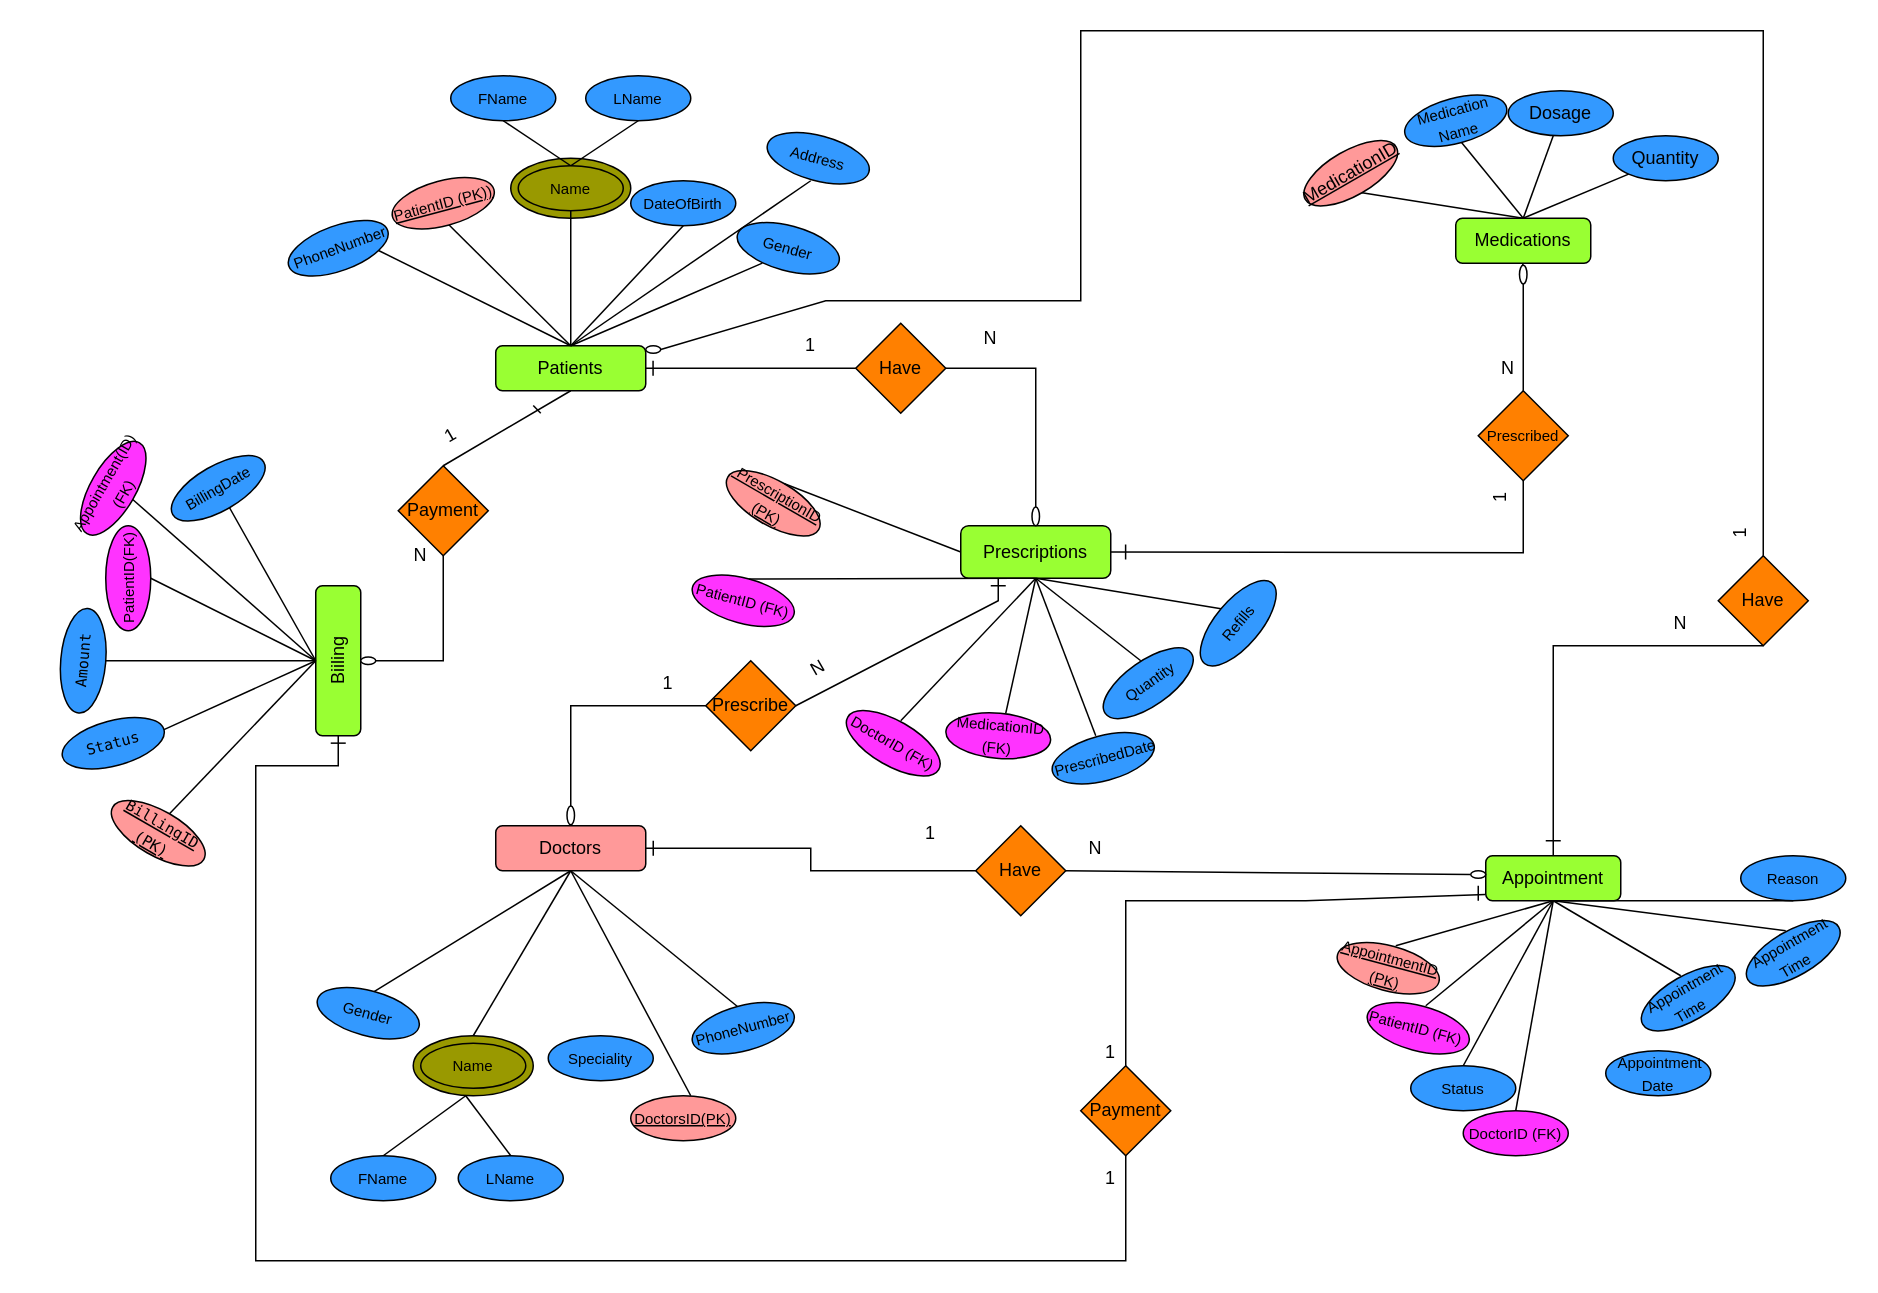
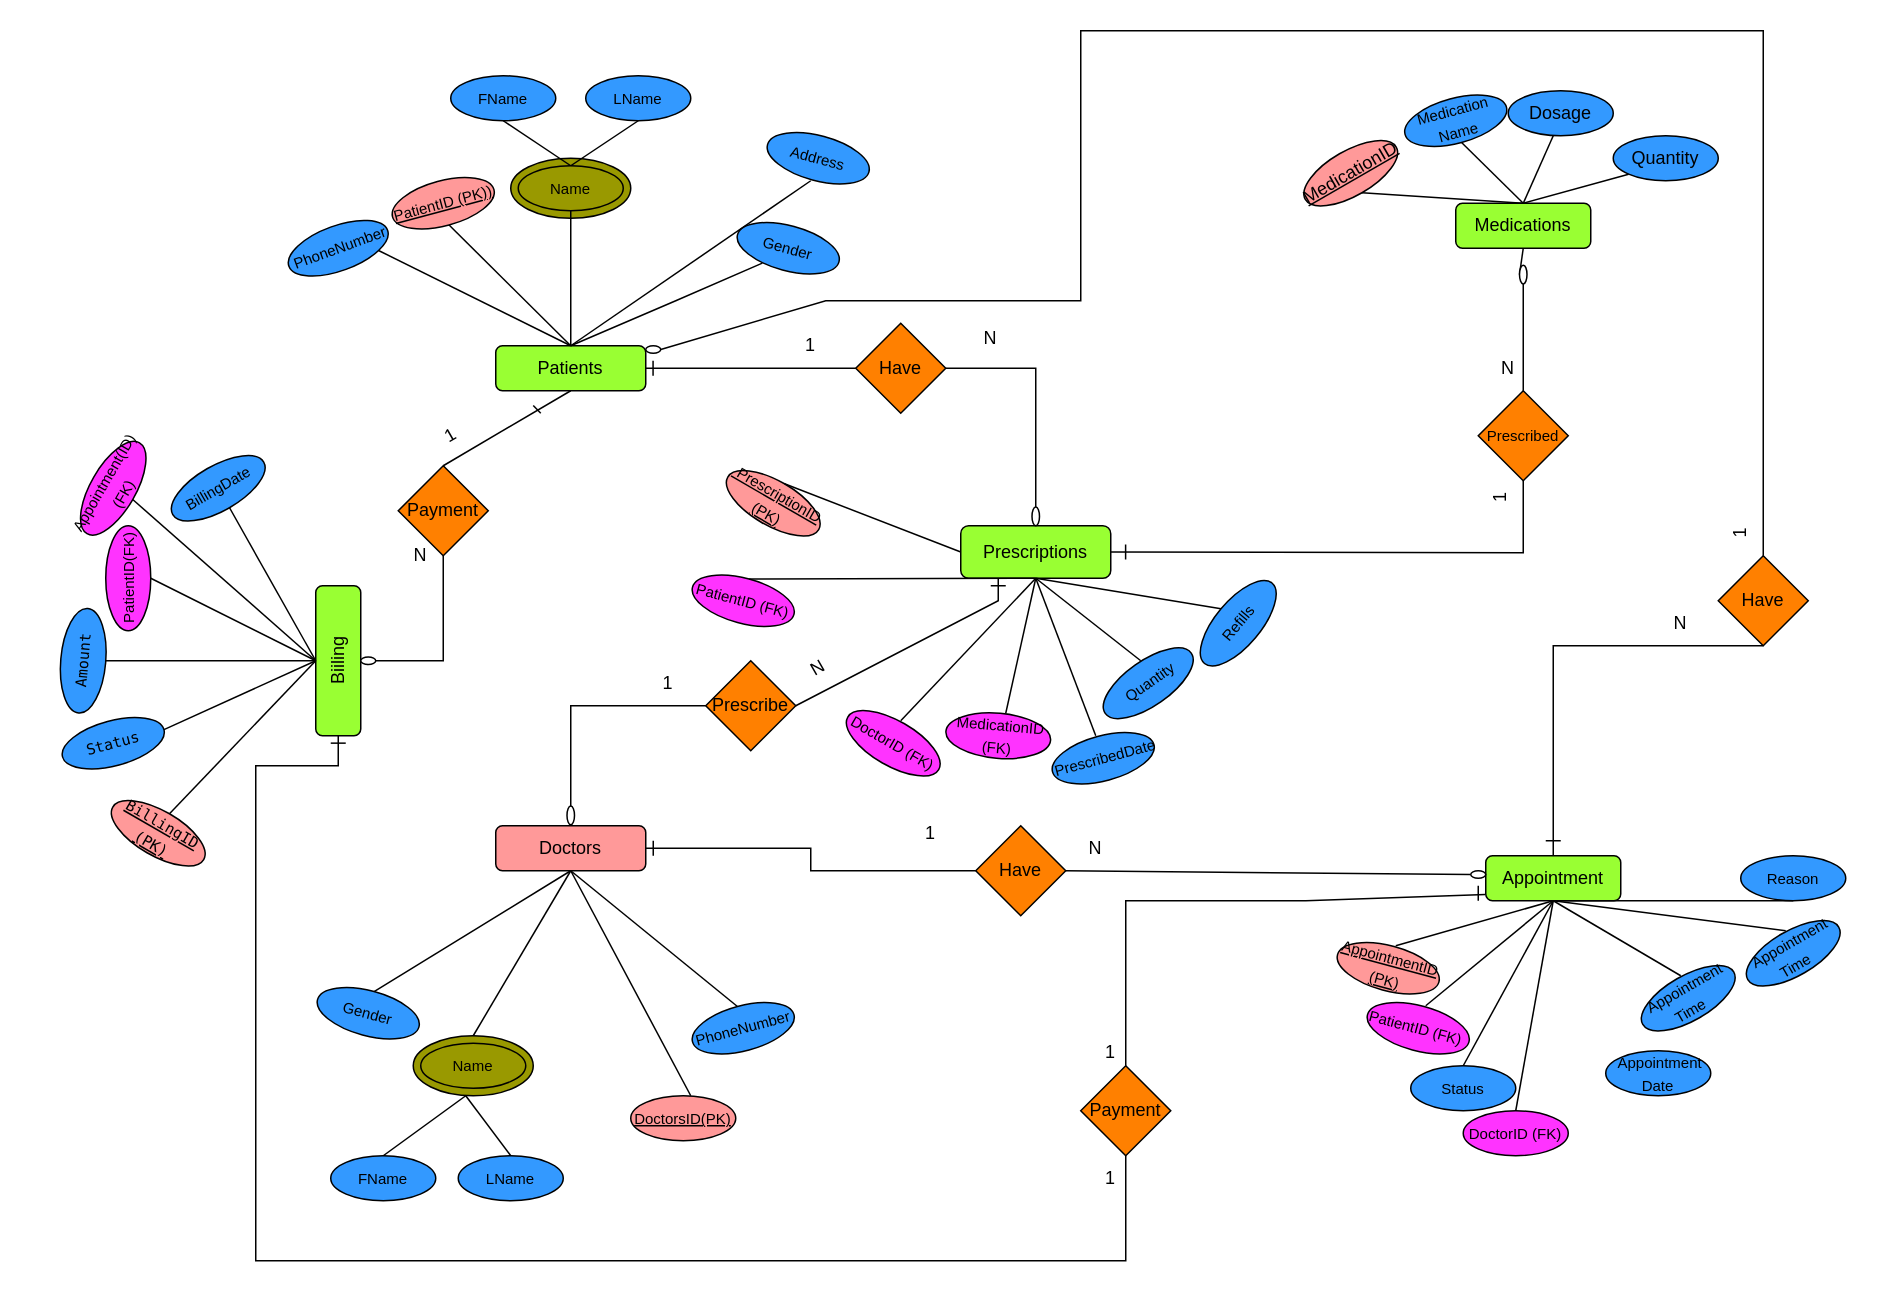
node "DateOfBirth": removed
node "Medications": moved (1523, 241) -> (1523, 226)
edge "DateOfBirth" -- "Patients": removed
node "Speciality": removed
